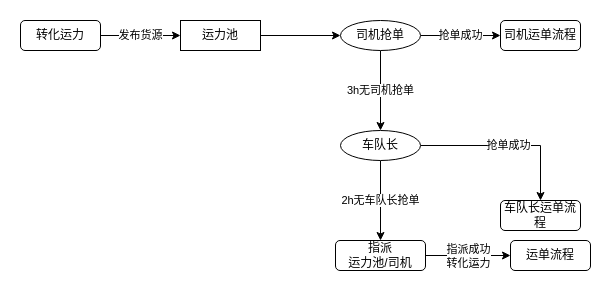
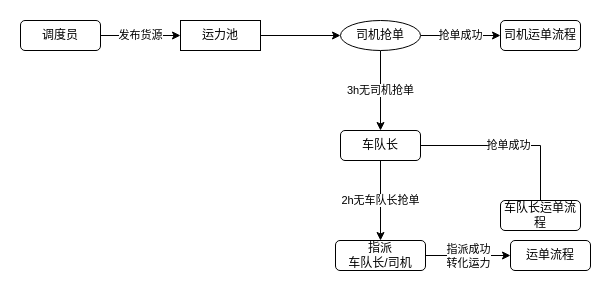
node "转化运力": label "转化运力" -> "调度员"
node "车队长": shape ellipse -> rounded rectangle
edge "车队长" -> "车队长运单流程": arrowhead classic -> none
node "指派 运力池/司机": label "指派 运力池/司机" -> "指派 车队长/司机"
